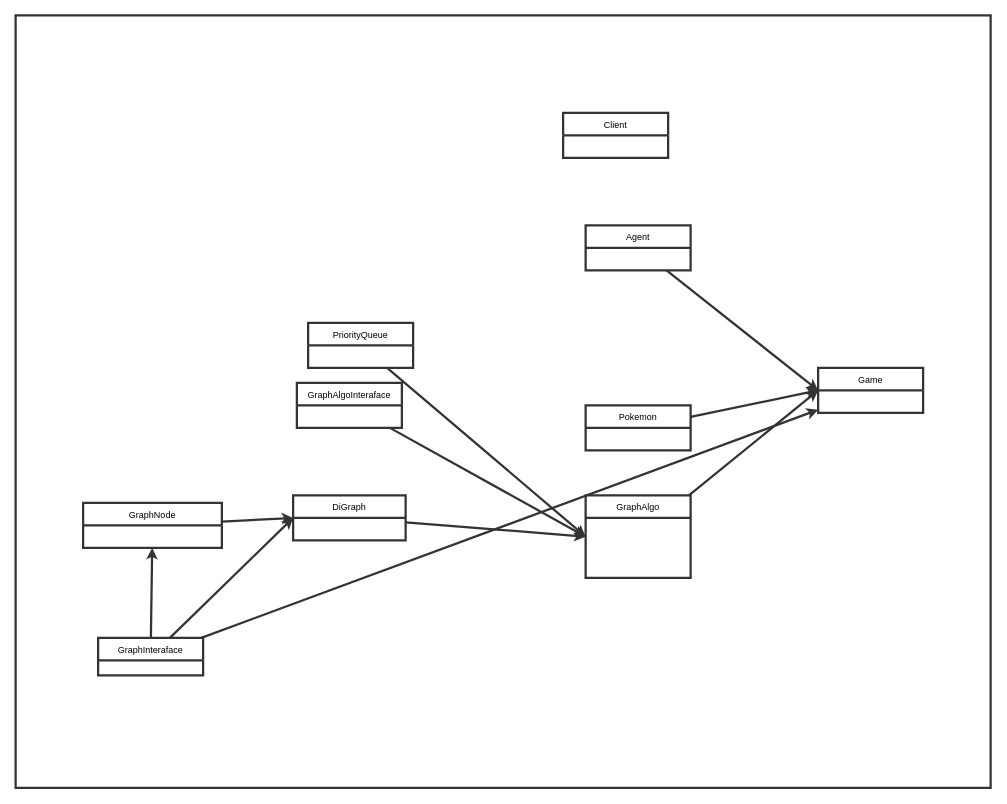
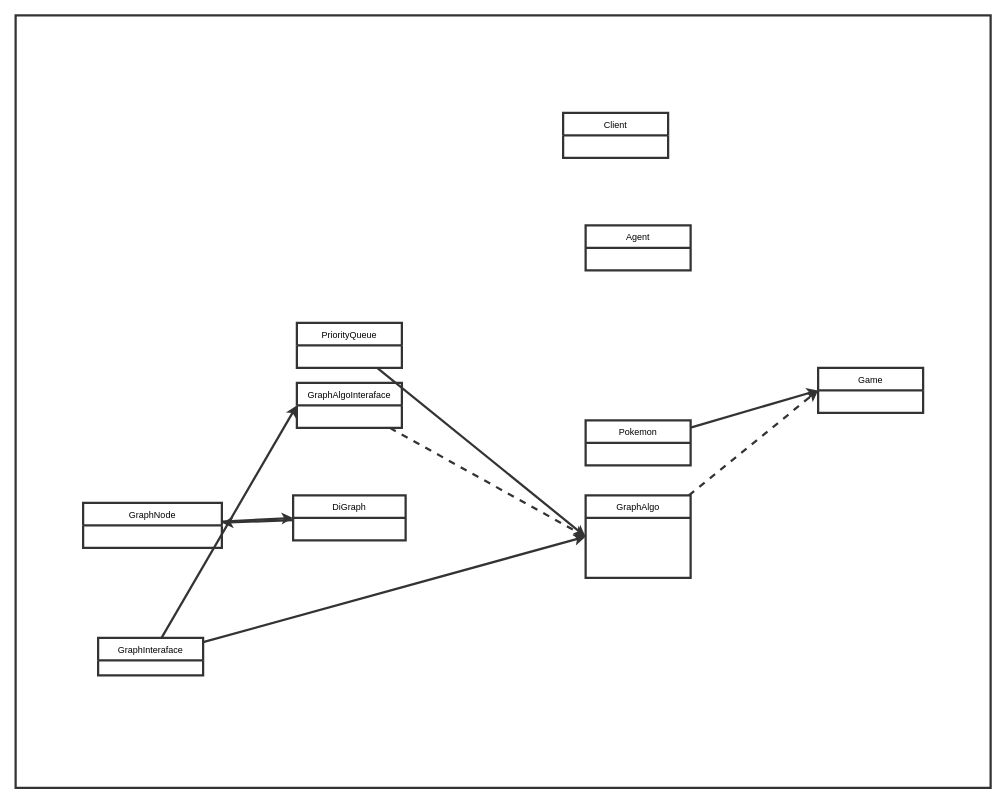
edge "Agent" -> "Game": removed
node "PriorityQueue": moved (360, 345) -> (349, 345)
node "Pokemon": moved (638, 428) -> (638, 443)
edge "GraphAlgo" -> "Game": style solid -> dashed
edge "GraphAlgoInteraface" -> "GraphAlgo": style solid -> dashed
edge "DiGraph" -> "GraphAlgo": now "DiGraph" -> "GraphNode"
edge "GraphInteraface" -> "Game": now "GraphInteraface" -> "GraphAlgo"
edge "GraphInteraface" -> "DiGraph": removed
edge "GraphInteraface" -> "GraphNode": now "GraphInteraface" -> "GraphAlgoInteraface"
